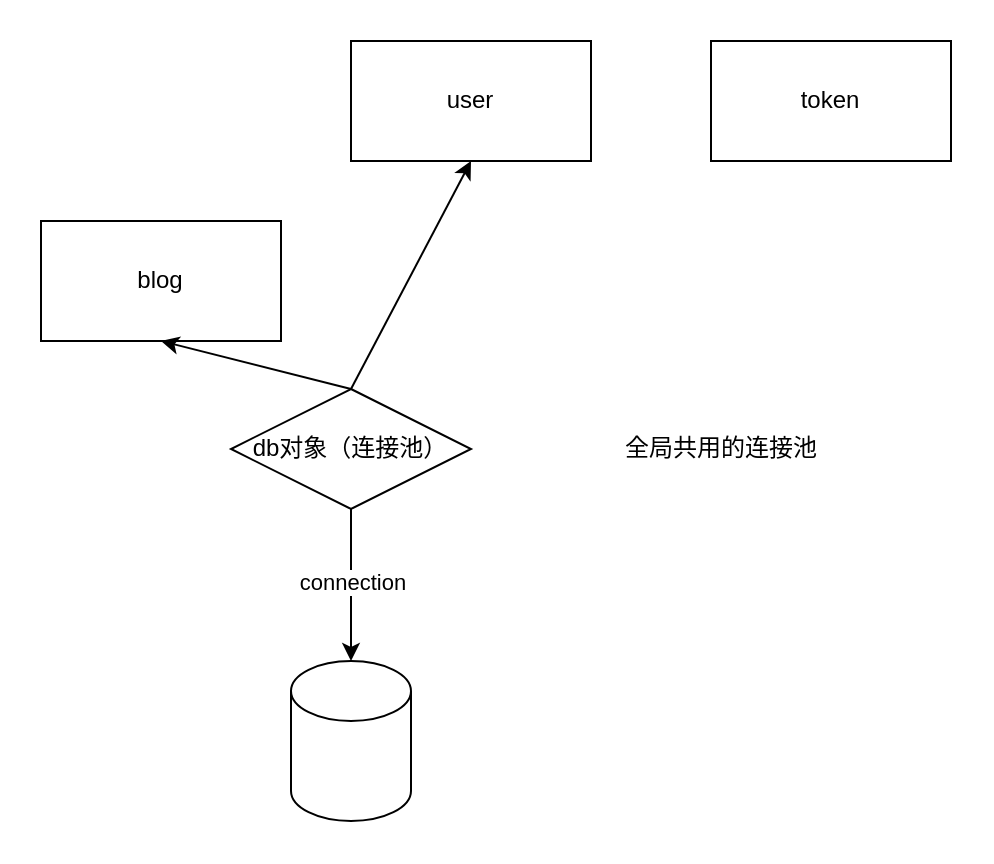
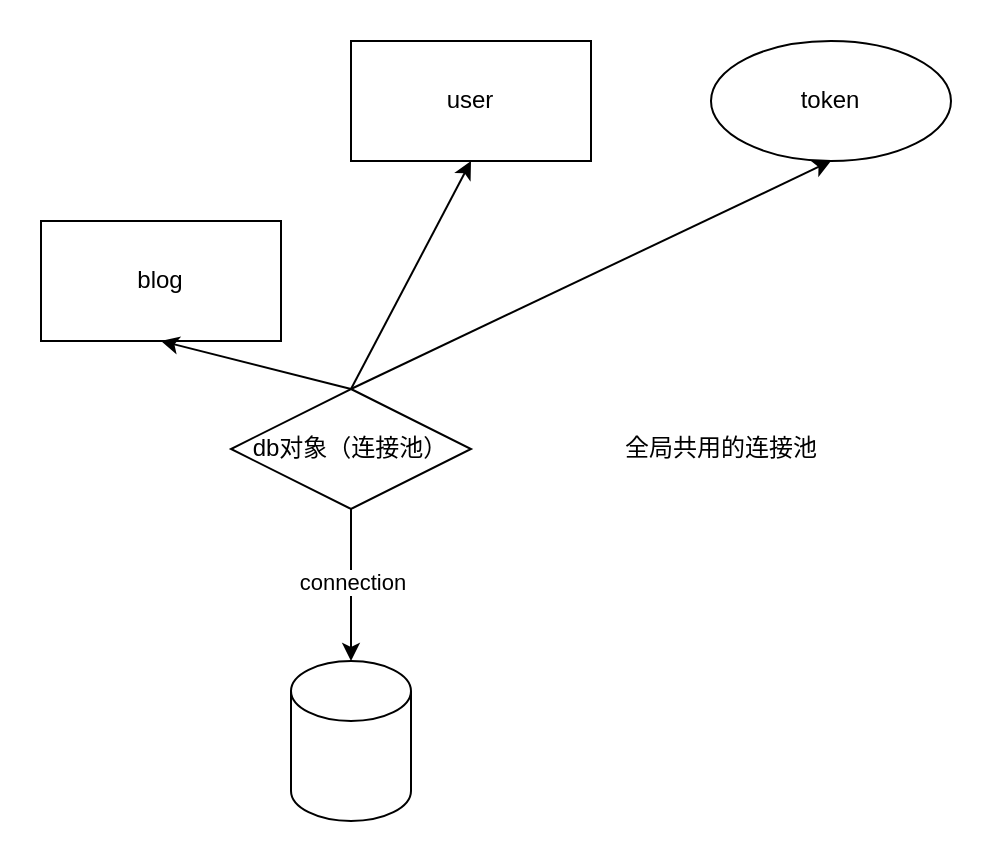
node "token": shape rectangle -> ellipse
edge "db对象（连接池）" -> "token": added
